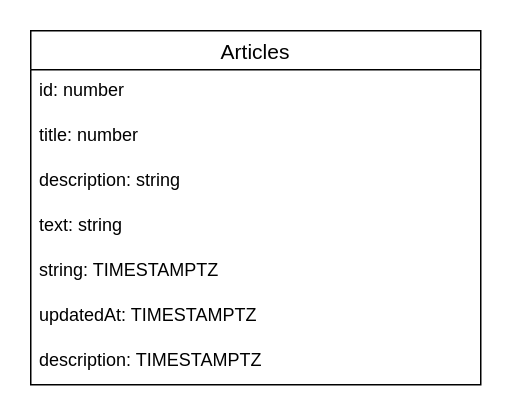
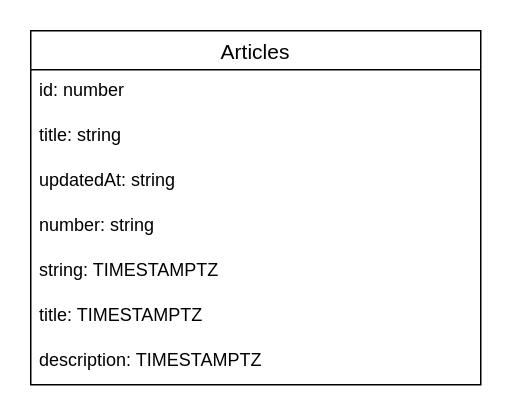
node "title: number": label "title: number" -> "title: string"
node "description: string": label "description: string" -> "updatedAt: string"
node "text: string": label "text: string" -> "number: string"
node "updatedAt: TIMESTAMPTZ": label "updatedAt: TIMESTAMPTZ" -> "title: TIMESTAMPTZ"
